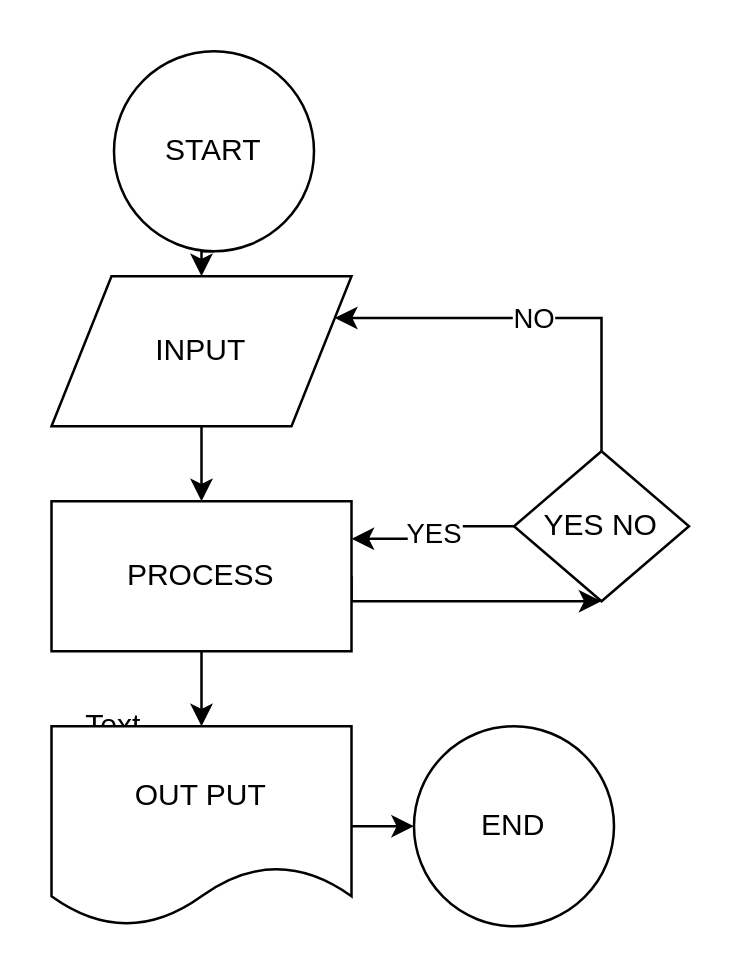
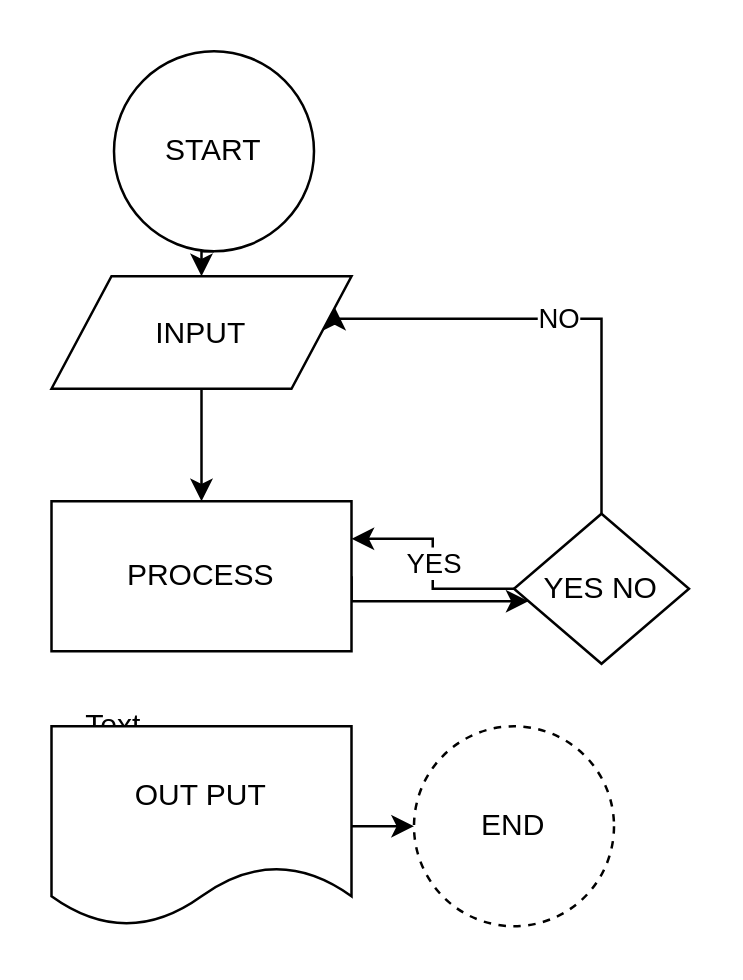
node "INPUT": size 300x150 -> 300x113
node "YES NO": moved (601, 526) -> (601, 589)
edge "PROCESS" -> "OUT PUT": removed
node "END": style solid -> dashed
